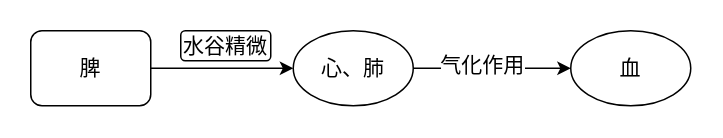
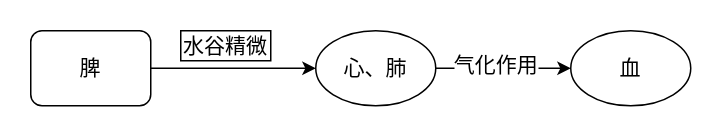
node "水谷精微": shape rounded rectangle -> rectangle
node "心、肺": moved (353, 68) -> (376, 68)
